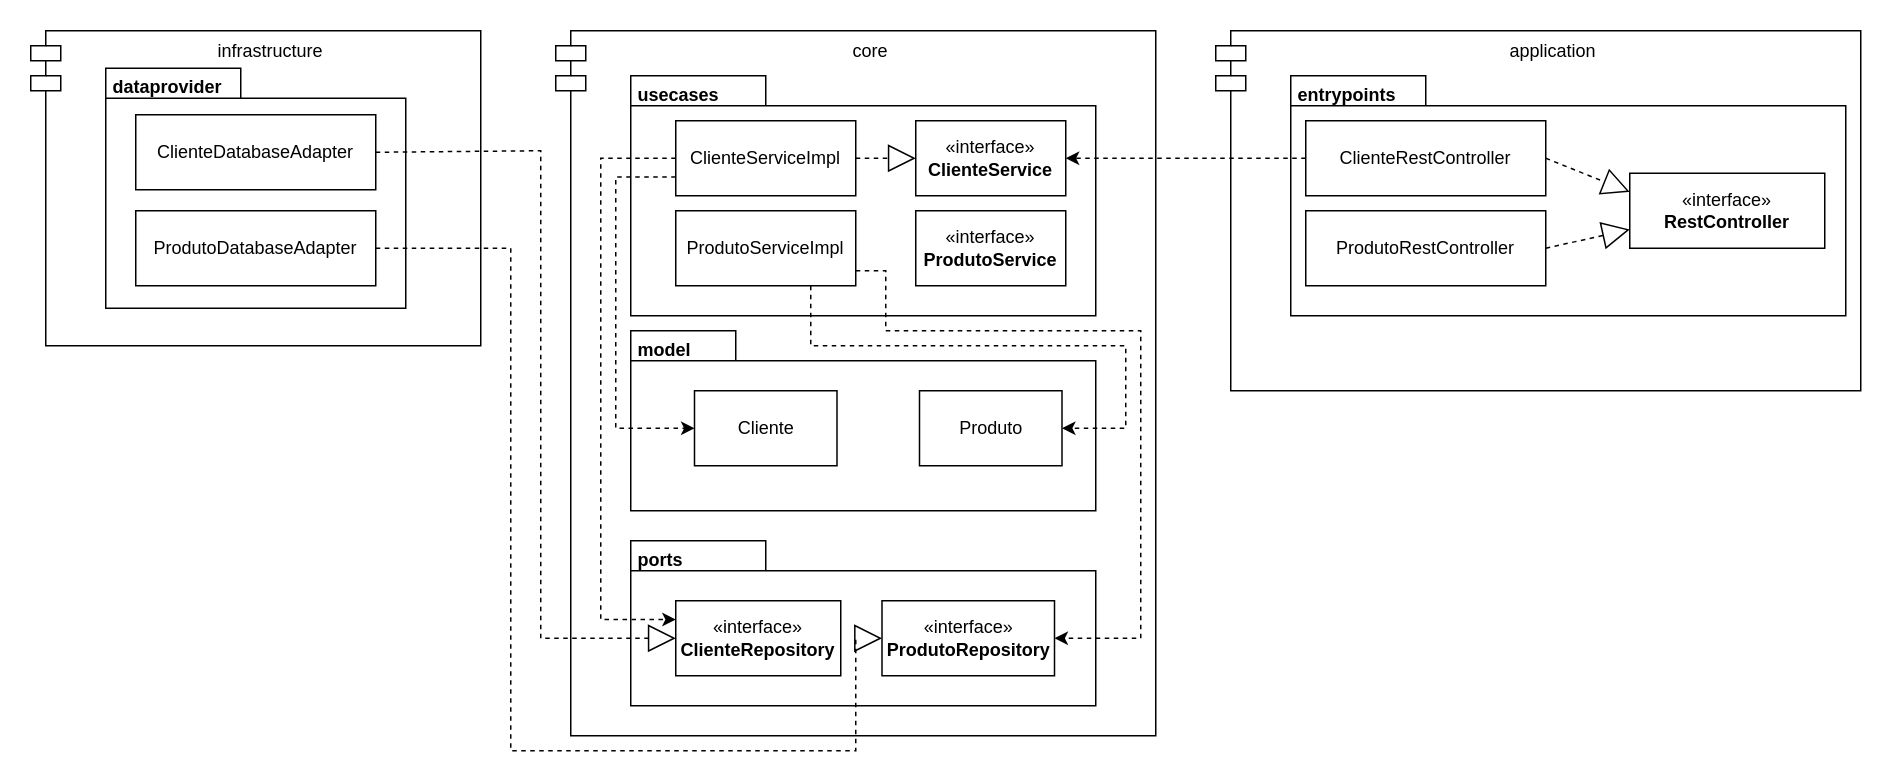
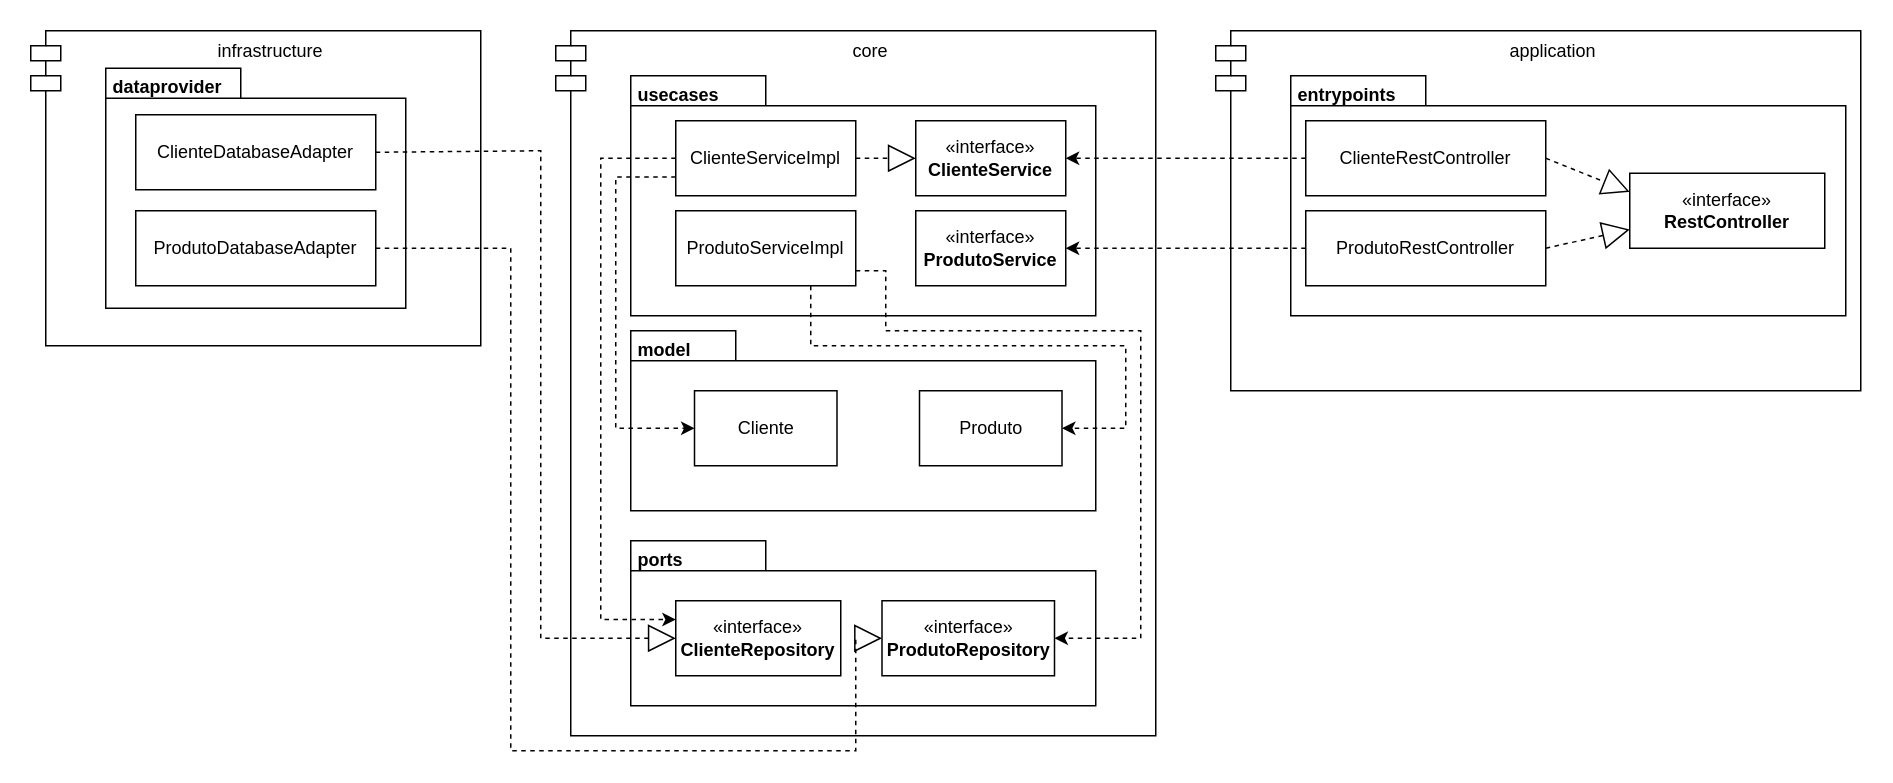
edge "ProdutoRestController" -> "«interface» ProdutoService": added
